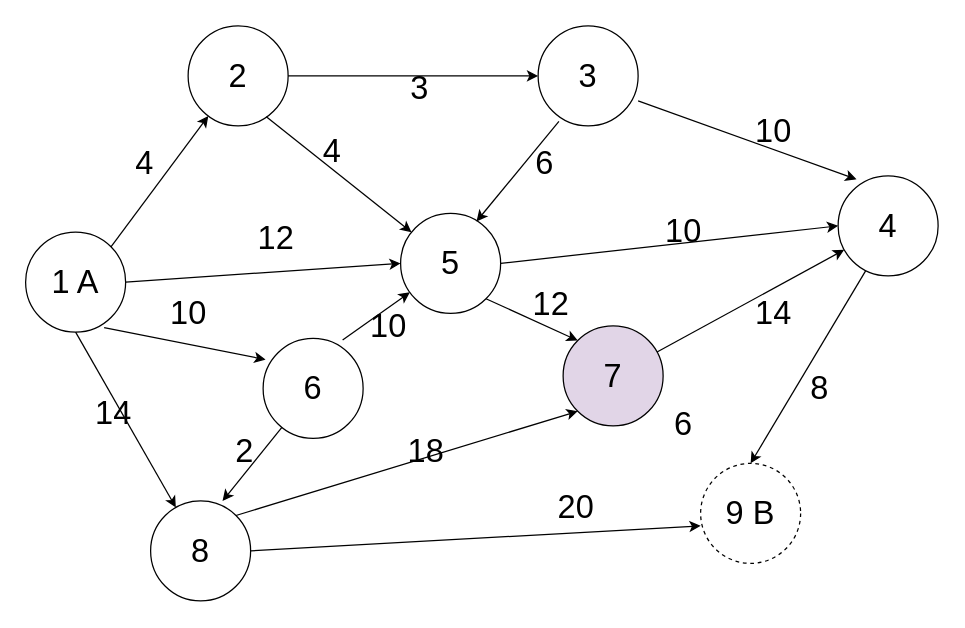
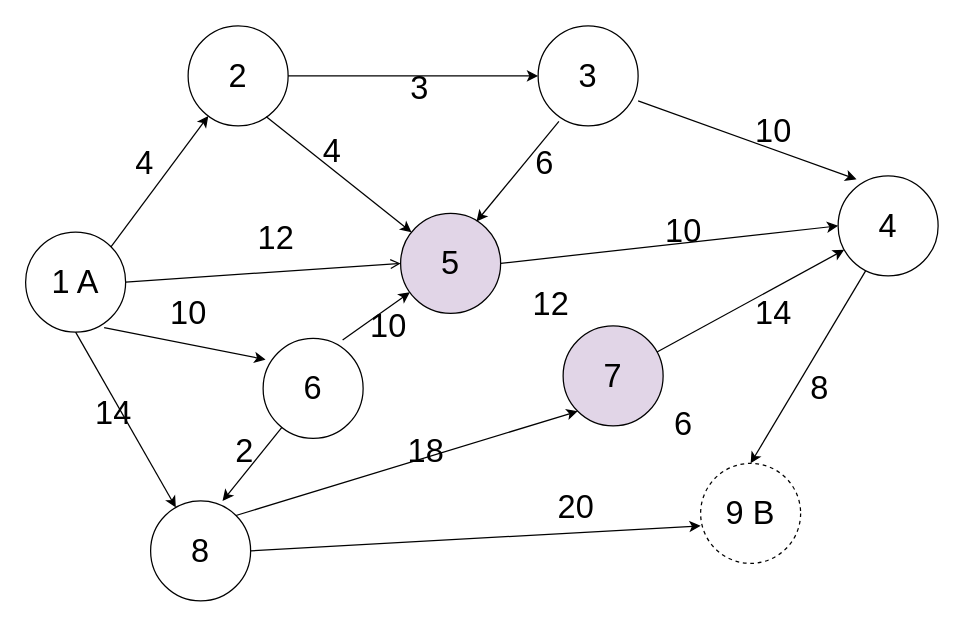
node "5": fillcolor #ffffff -> #e1d5e7
edge "1 A" -> "5": arrowhead classic -> open
edge "5" -> "7": removed
